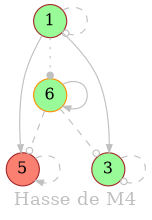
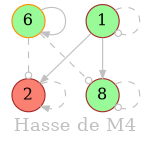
edge "1" -> "6": removed
node "5": label "5" -> "2"
node "3": label "3" -> "8"
